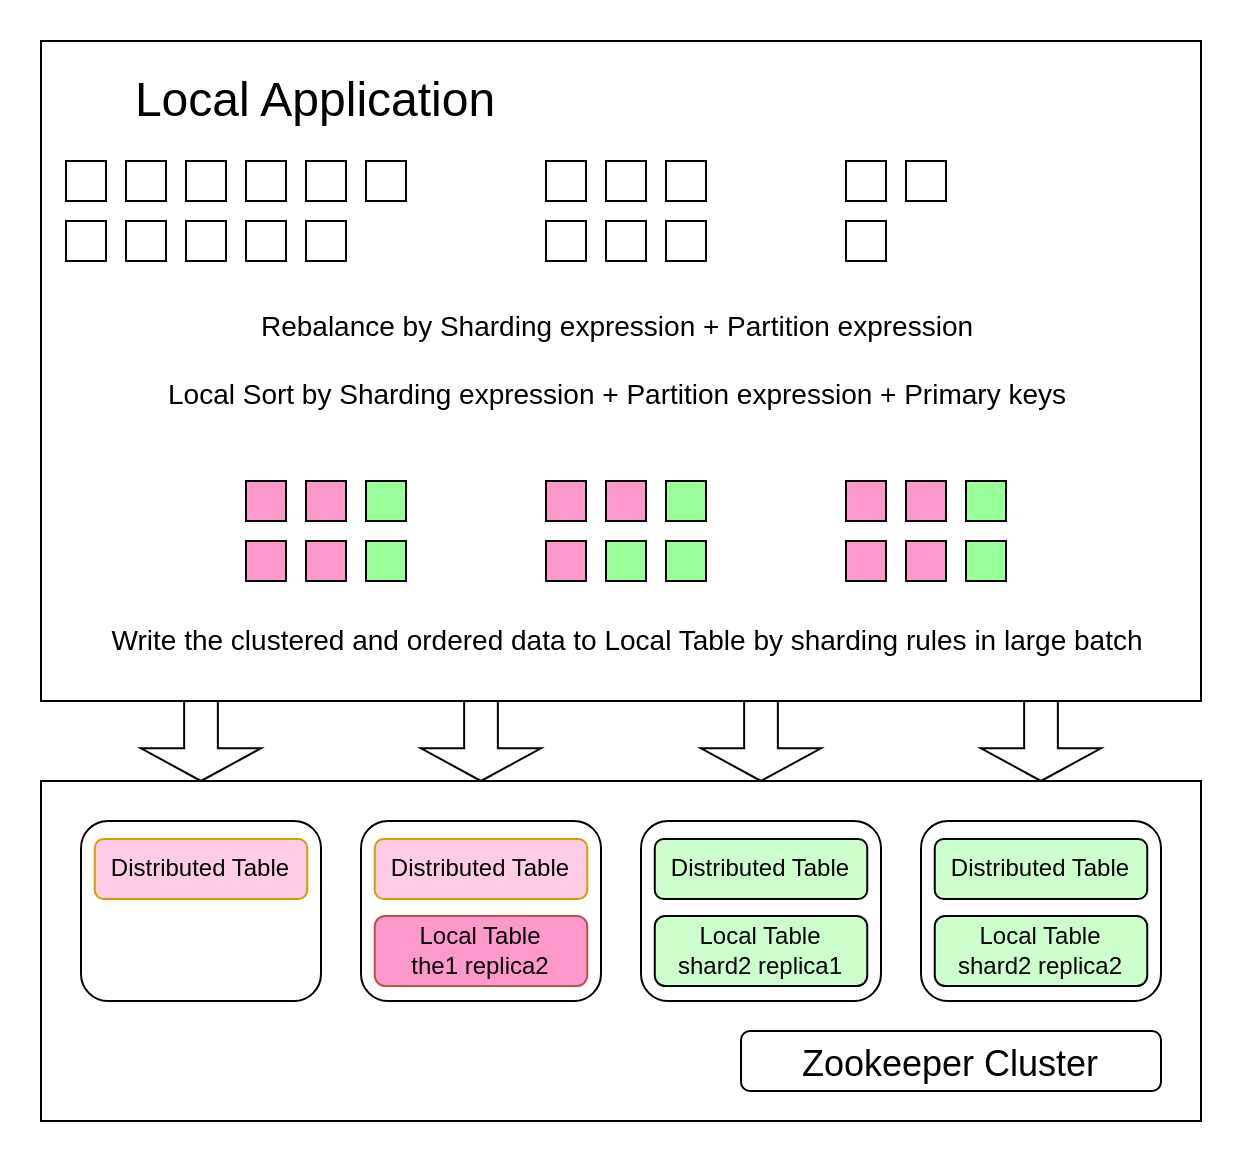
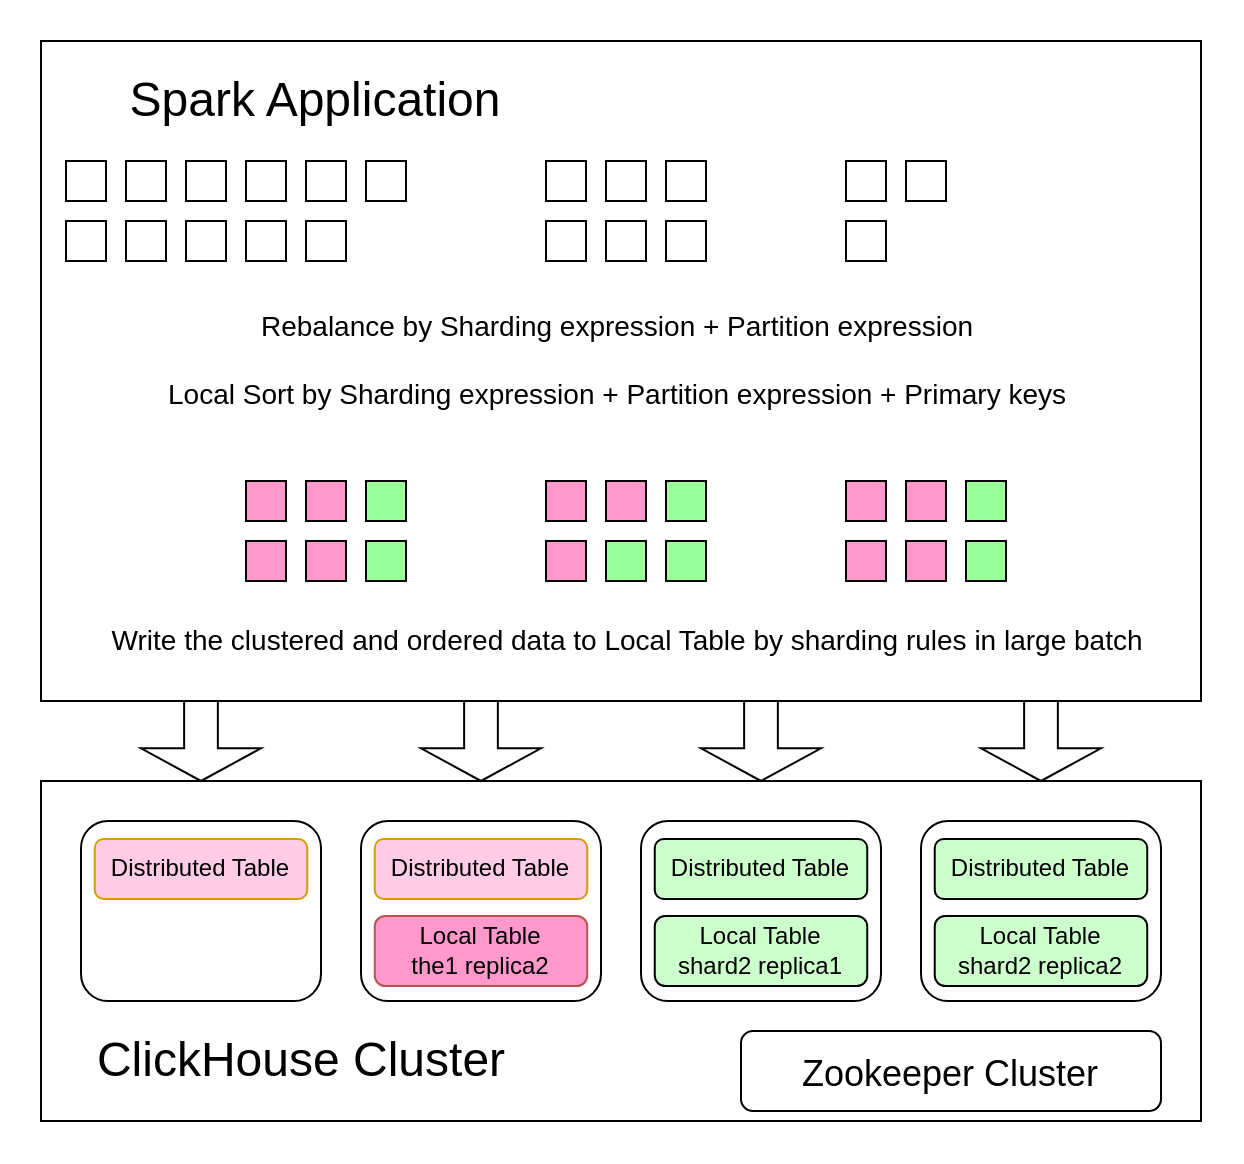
node "Local Application": label "Local Application" -> "Spark Application"
node "ClickHouse Cluster": added
node "Zookeeper Cluster": size 420x60 -> 420x80
